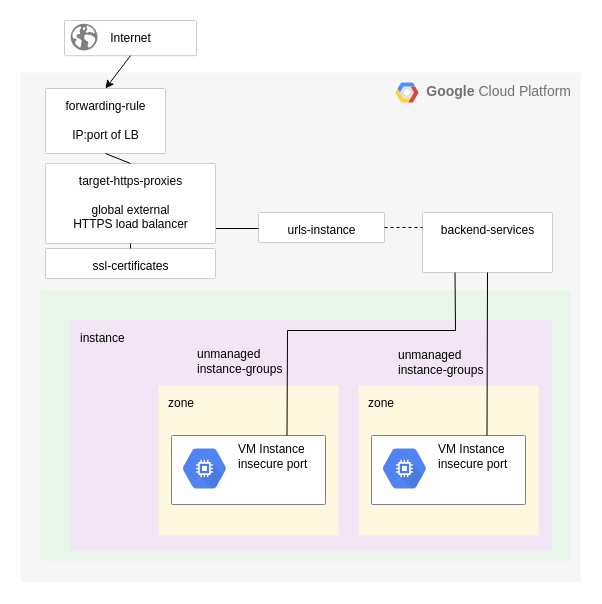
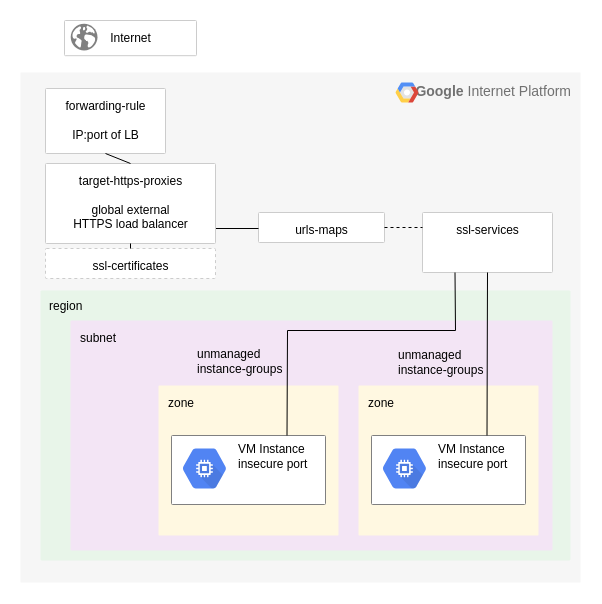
edge "Internet" -> "forwarding-rule IP:port of LB": removed
node "Google Cloud Platform": label "Google Cloud Platform" -> "Google Internet Platform"
node "urls-instance": label "urls-instance" -> "urls-maps"
node "backend-services": label "backend-services" -> "ssl-services"
node "ssl-certificates": style solid -> dashed
node "region": added
node "instance": label "instance" -> "subnet"
